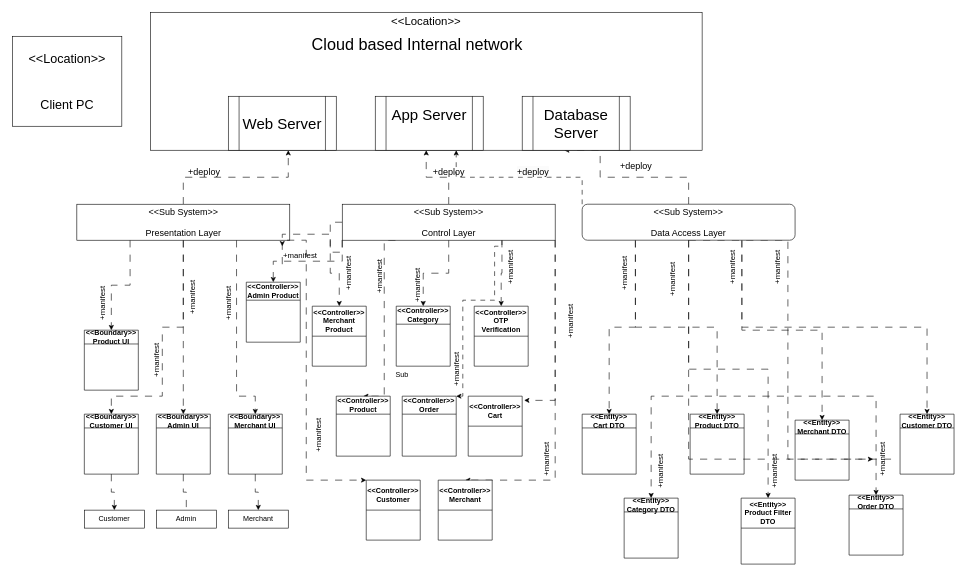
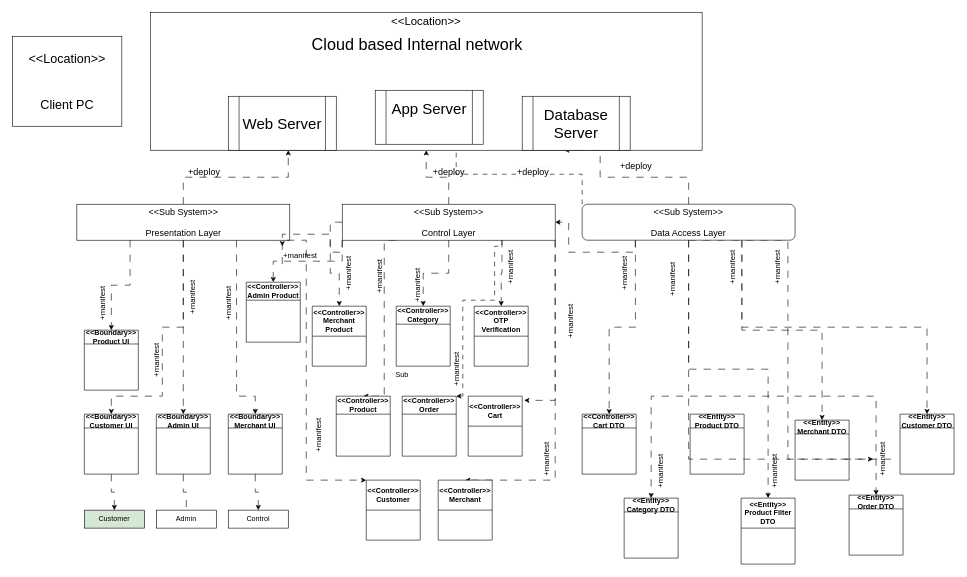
node "App Server": moved (429, 123) -> (429, 117)
edge "<<Sub System>> Data Access Layer" -> "<<Entity>> Product DTO": now "<<Sub System>> Data Access Layer" -> "<<Sub System>> Control Layer"
node "<<Entity>> Cart DTO": label "<<Entity>> Cart DTO" -> "<<Controller>> Cart DTO"
node "Customer": fillcolor #ffffff -> #d5e8d4
node "Merchant": label "Merchant" -> "Control"
